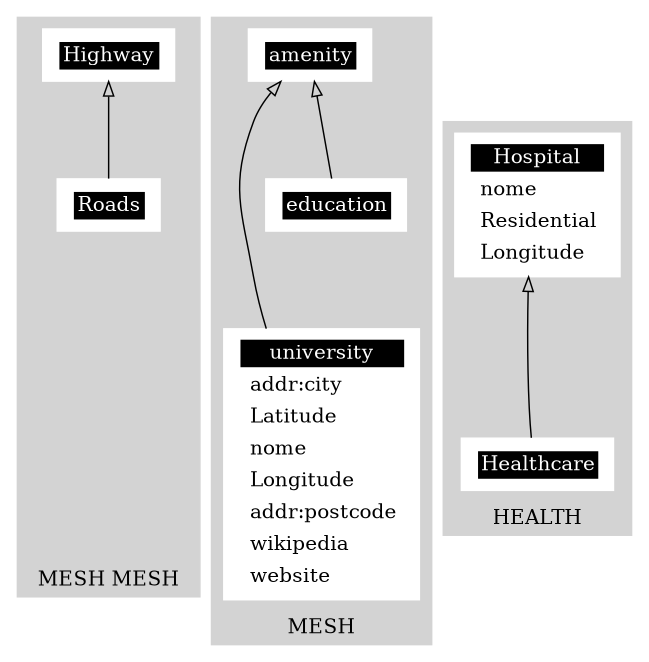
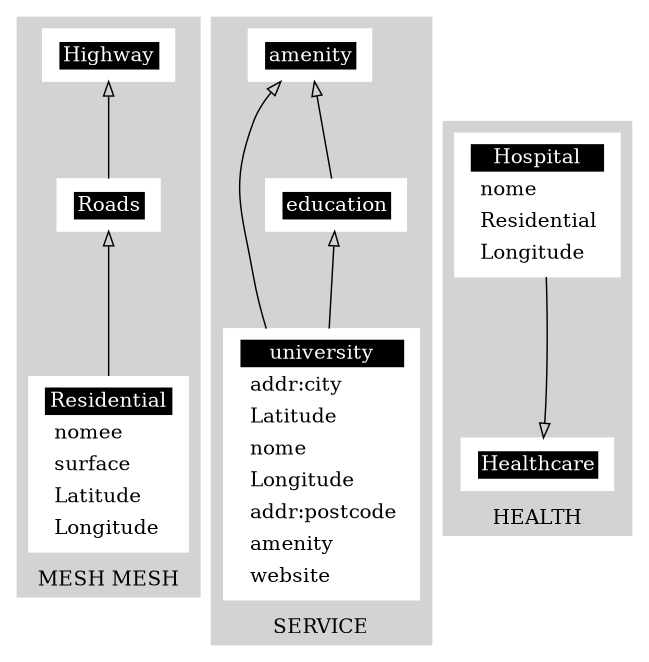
edge "university" -> "education": added
edge "Healthcare" -> "Hospital": reversed
node "Residential": added
node "university": text "wikipedia" -> "amenity"
cluster "MESH": label "MESH" -> "SERVICE"
